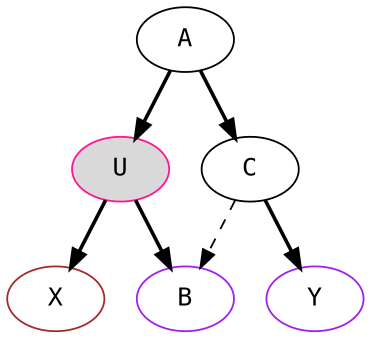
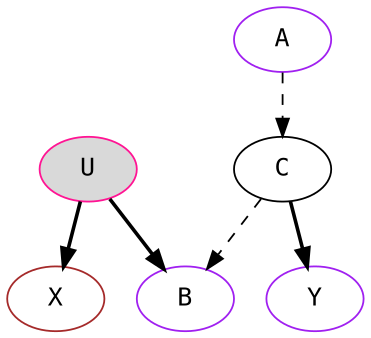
node "A": color black -> purple
edge "A" -> "U": removed
edge "A" -> "C": style bold -> dashed
